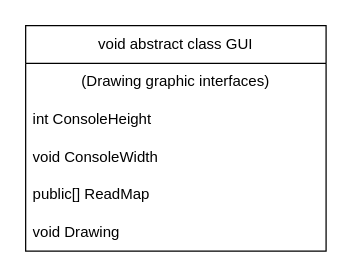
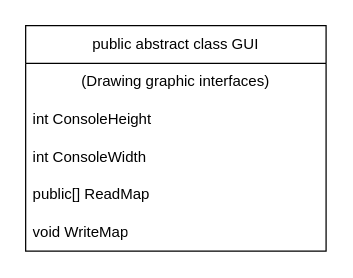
node "void abstract class GUI": label "void abstract class GUI" -> "public abstract class GUI"
node "void ConsoleWidth": label "void ConsoleWidth" -> "int ConsoleWidth"
node "void Drawing": label "void Drawing" -> "void WriteMap"
